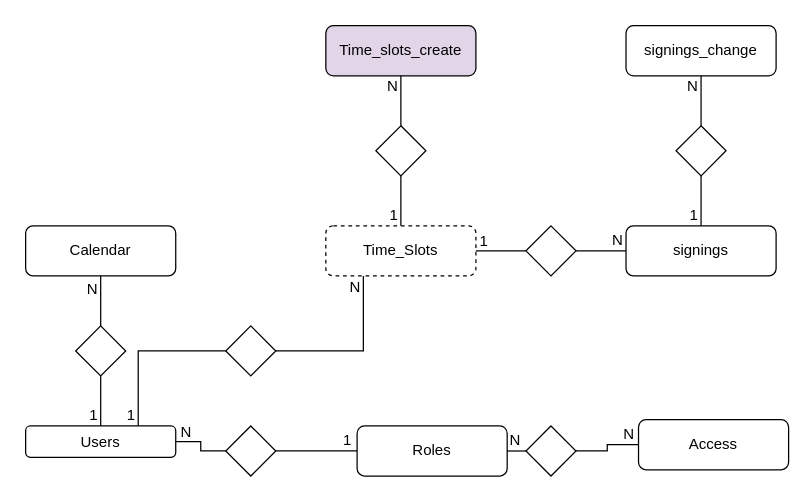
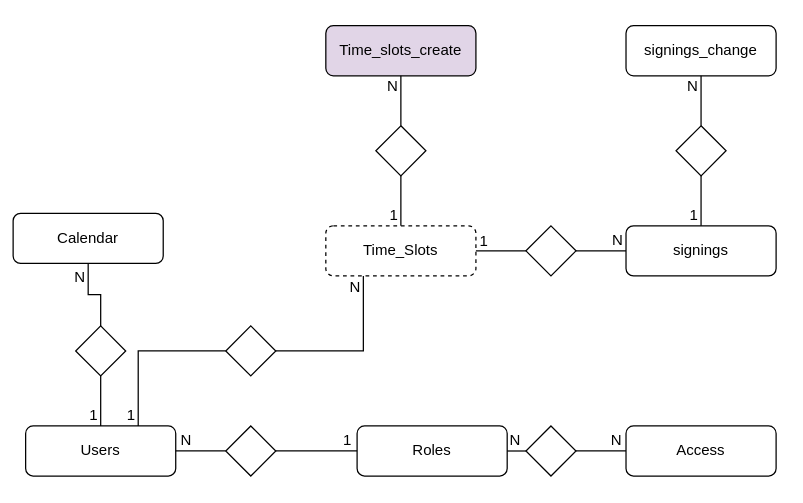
node "Calendar": moved (101, 251) -> (88, 238)
node "Users": size 150x31 -> 150x50
node "Access": moved (713, 444) -> (701, 451)
